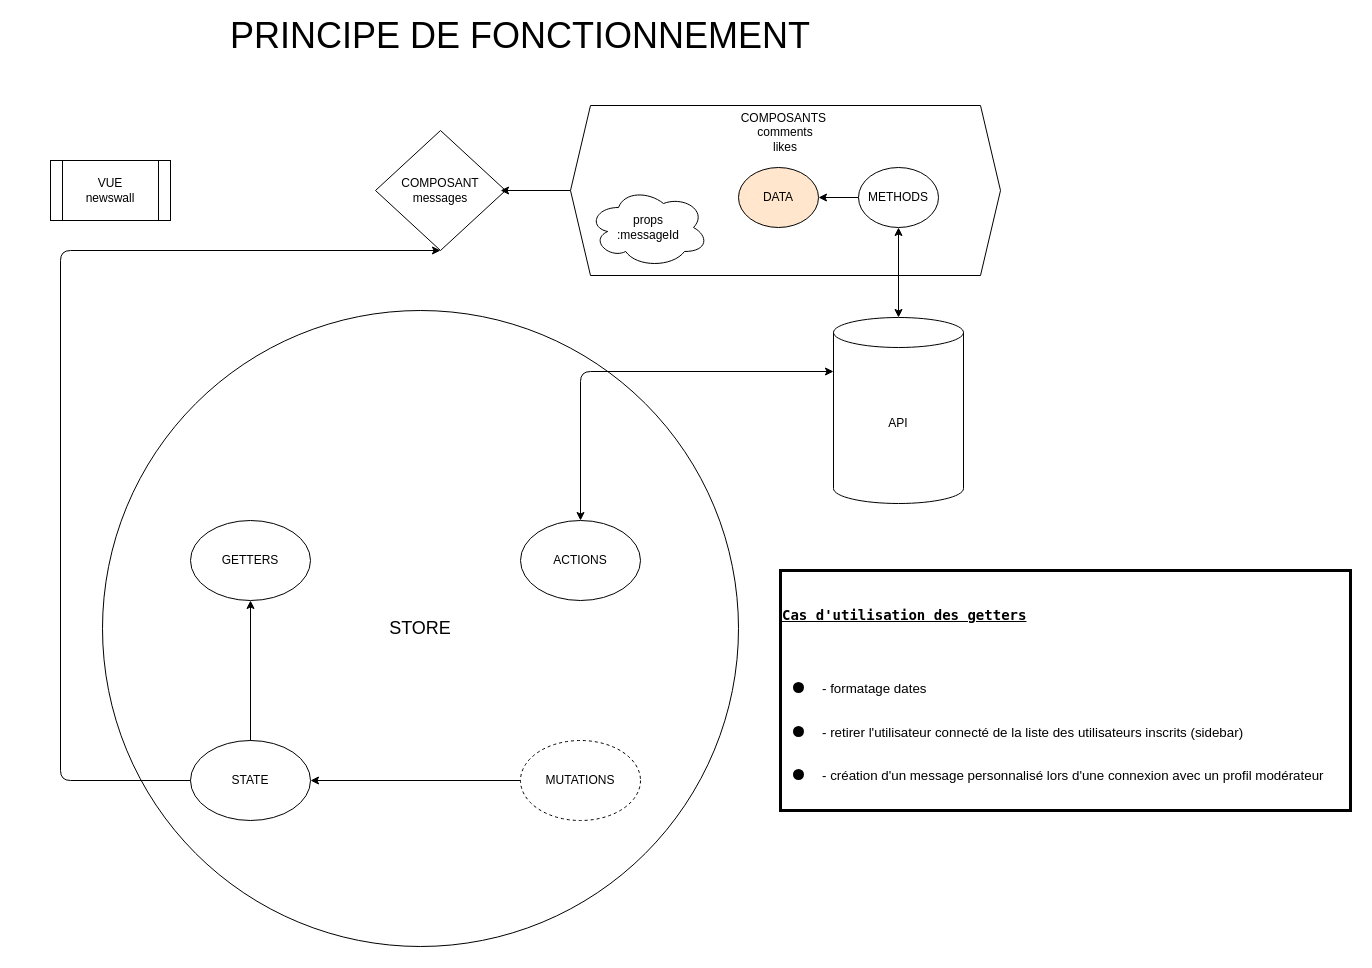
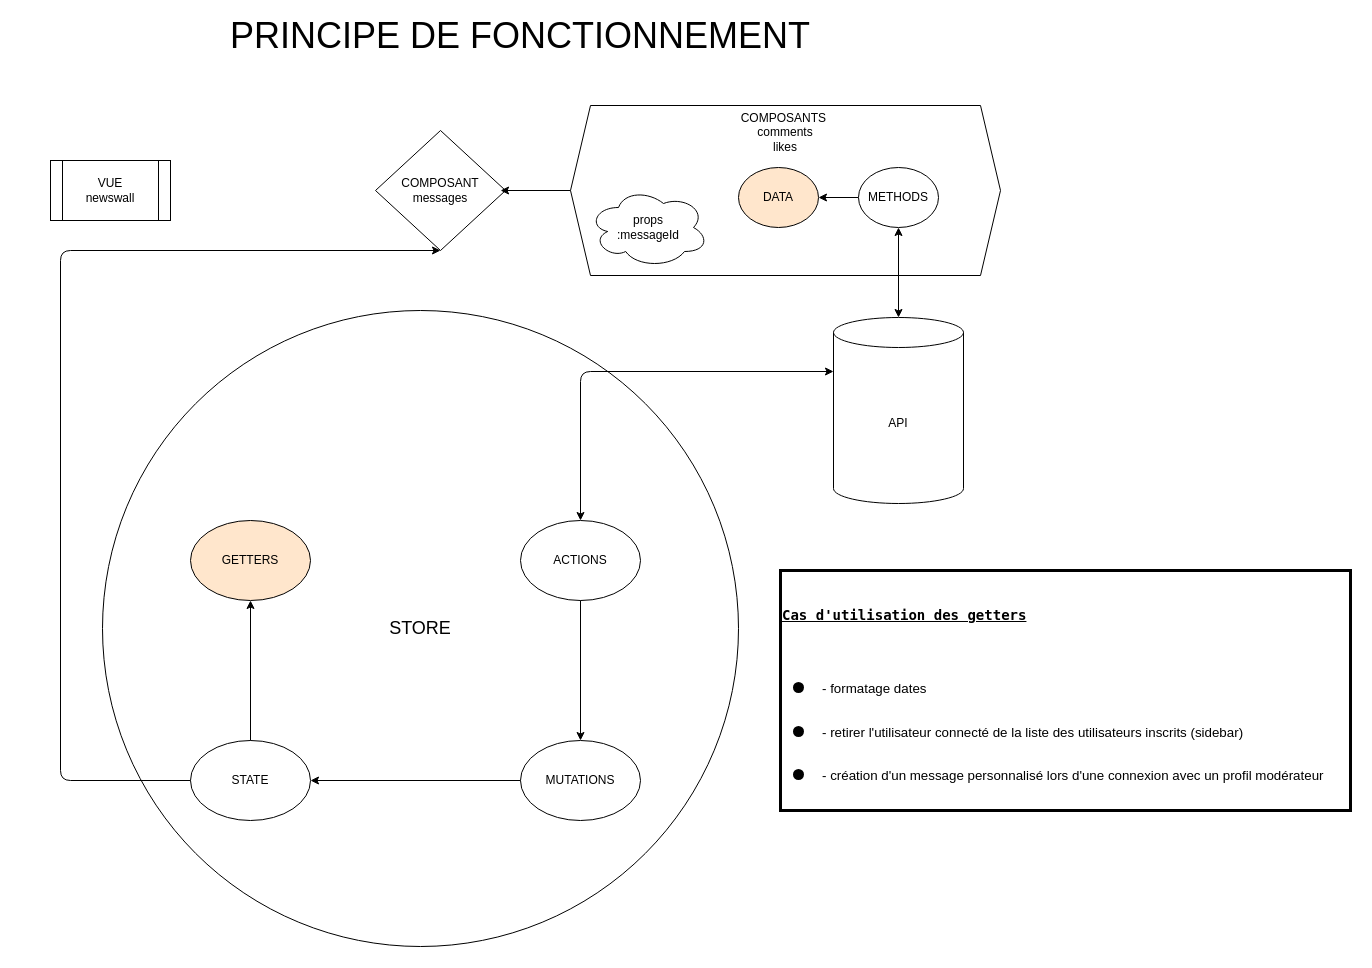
node "GETTERS": fillcolor #ffffff -> #ffe6cc
edge "ACTIONS" -> "MUTATIONS": added
node "MUTATIONS": style dashed -> solid
